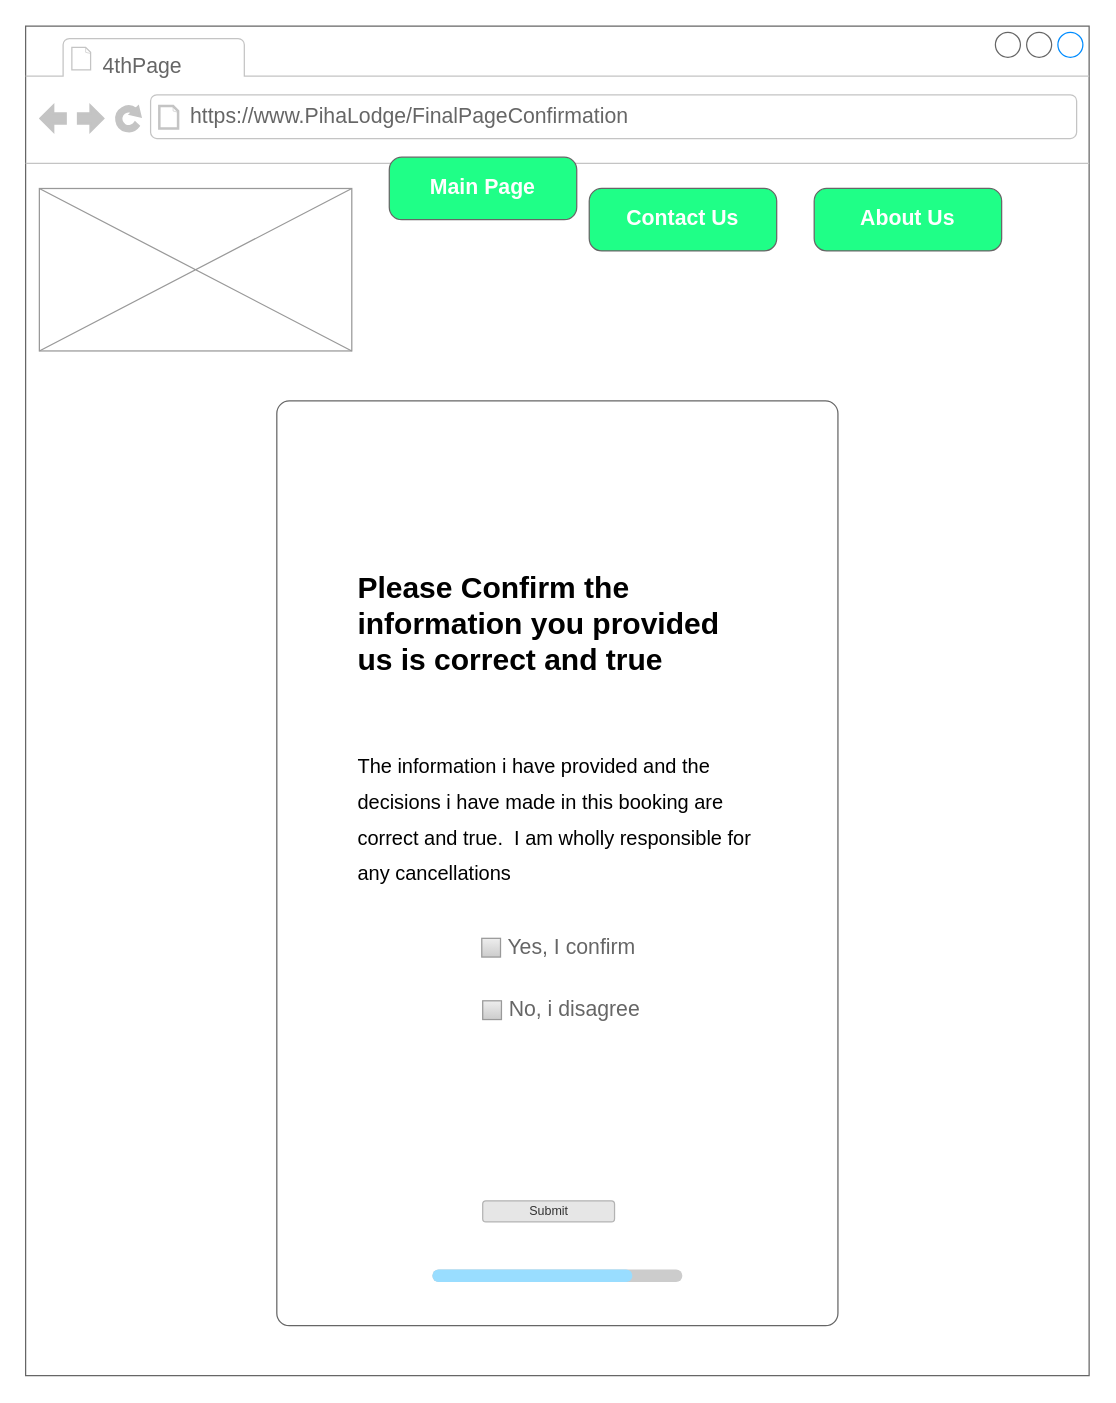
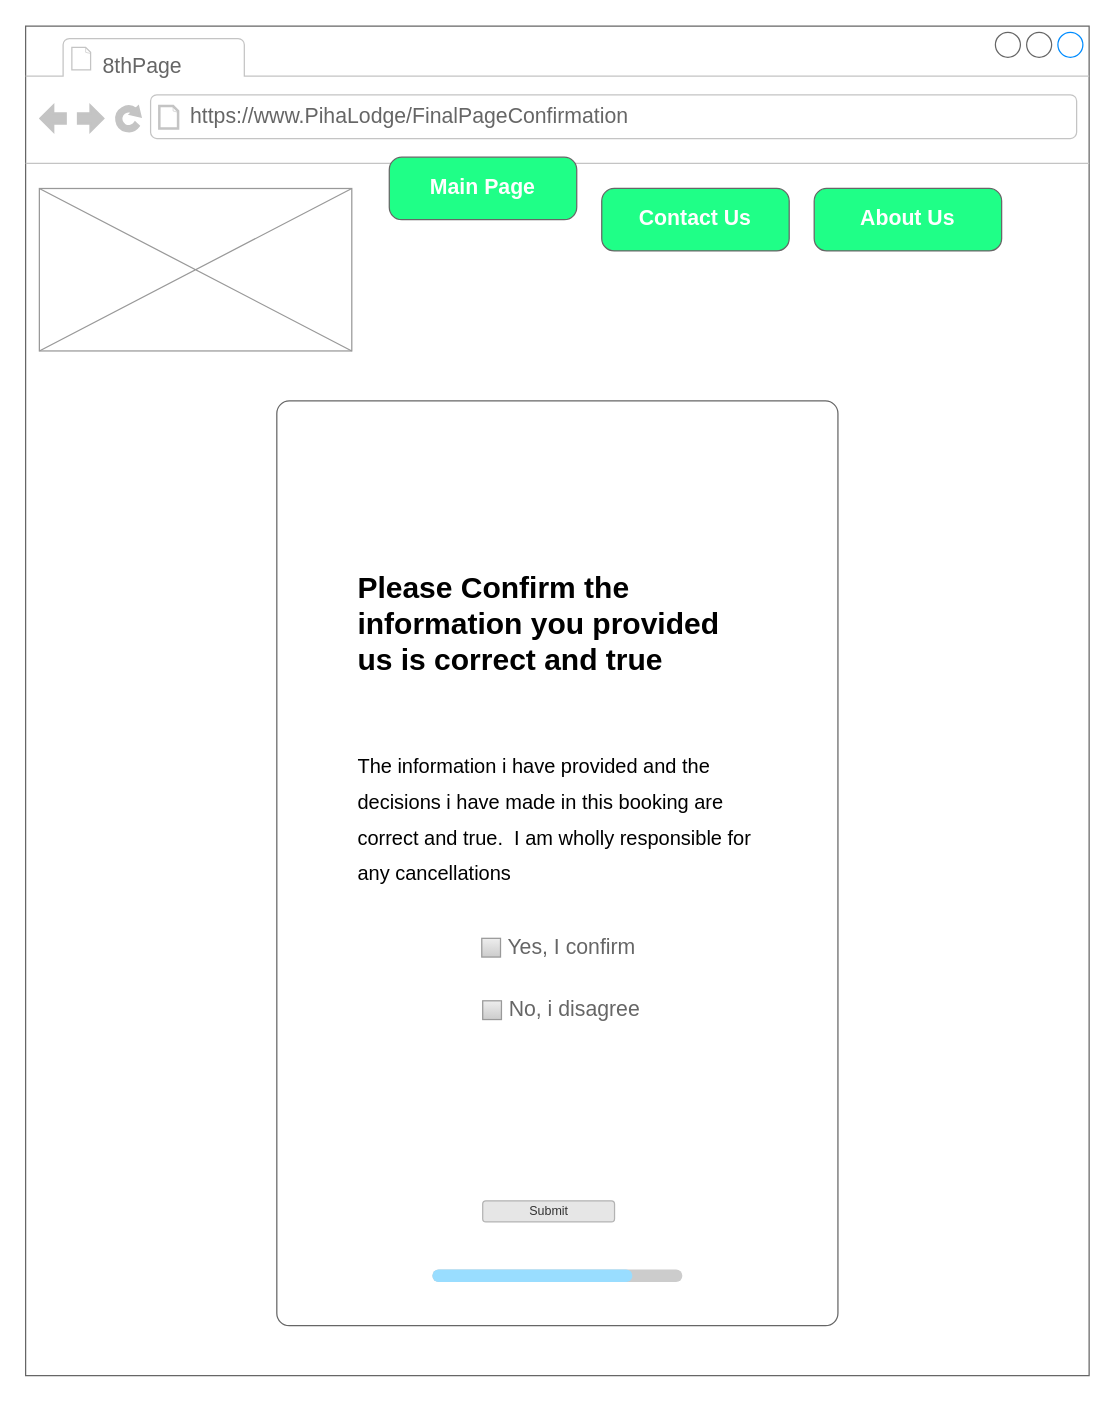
node "4thPage": label "4thPage" -> "8thPage"
node "Contact Us": moved (683, 219) -> (696, 219)
